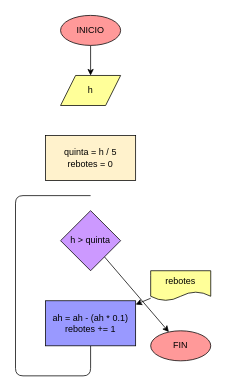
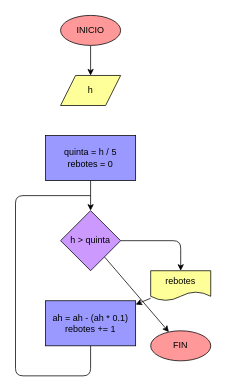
node "quinta = h / 5 rebotes = 0": fillcolor #fff2cc -> #9999ff
edge "quinta = h / 5 rebotes = 0" -> "h > quinta": added
edge "h > quinta" -> "rebotes": added
